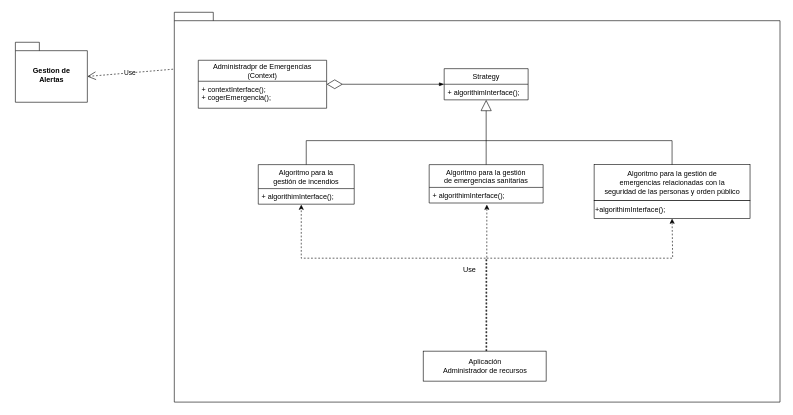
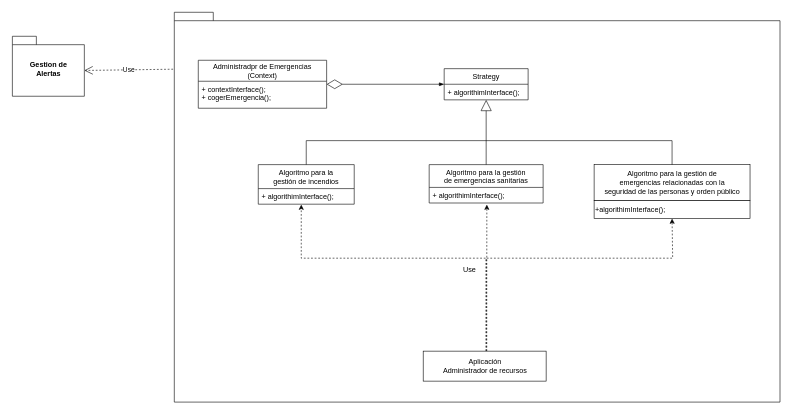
node "Gestion de Alertas": moved (51, 72) -> (48, 66)
